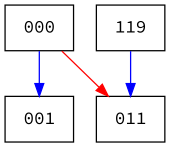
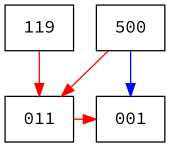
node "000": label "000" -> "500"
edge "119" -> "011": color blue -> red
edge "011" -> "001": added
